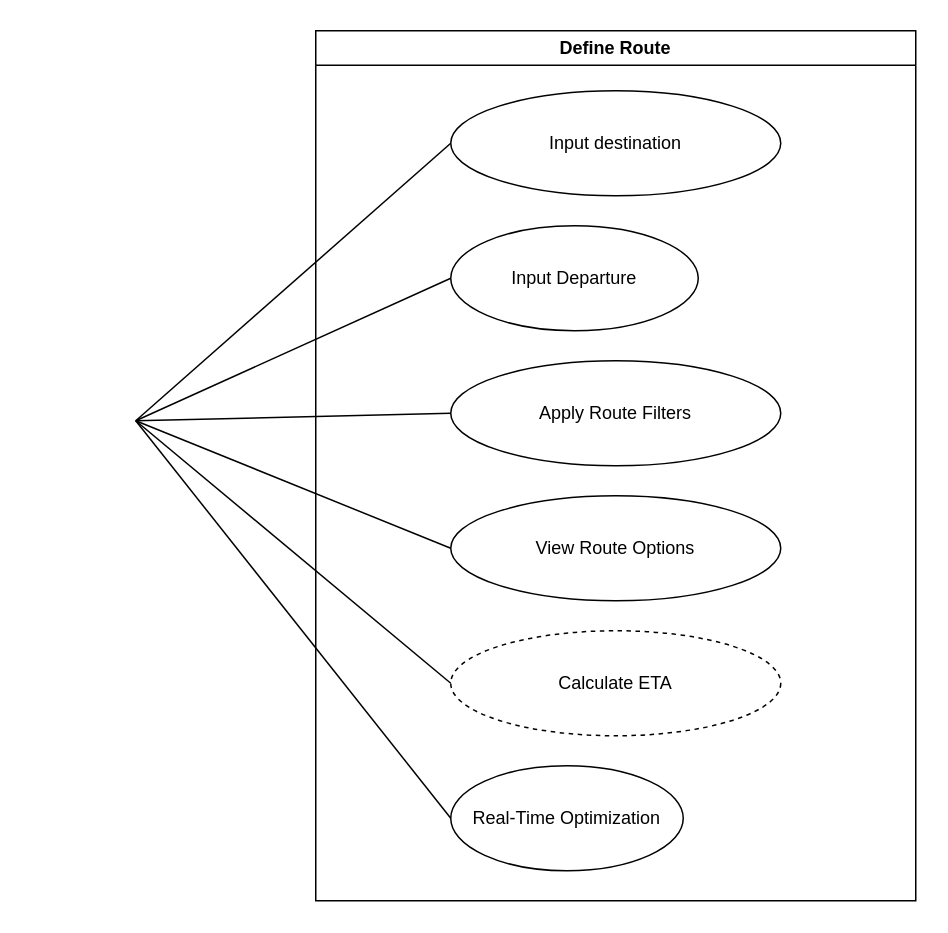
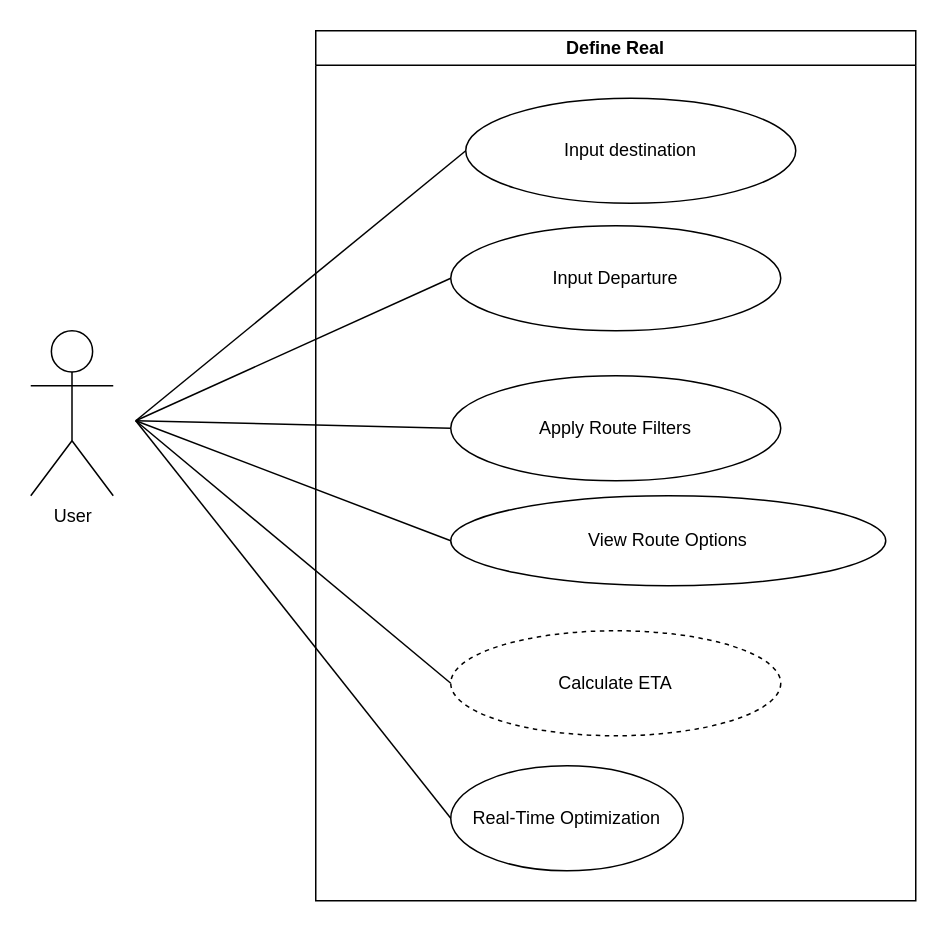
node "Define Route": label "Define Route" -> "Define Real"
node "Input destination": moved (616, 143) -> (631, 151)
node "Input Departure": size 248x105 -> 330x105
node "User": added
node "Apply Route Filters": moved (616, 413) -> (616, 428)
node "View Route Options": size 330x105 -> 435x90
